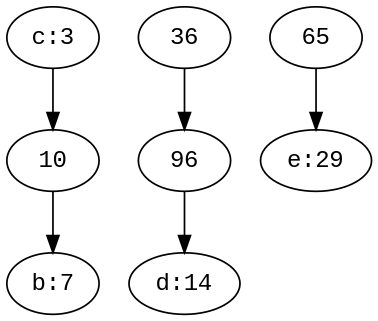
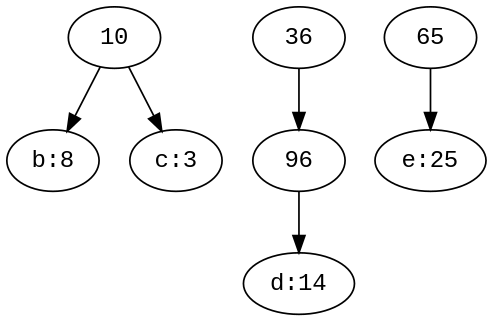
edge "c:3" -> "10": reversed
node "e:29": label "e:29" -> "e:25"
node "b:7": label "b:7" -> "b:8"
